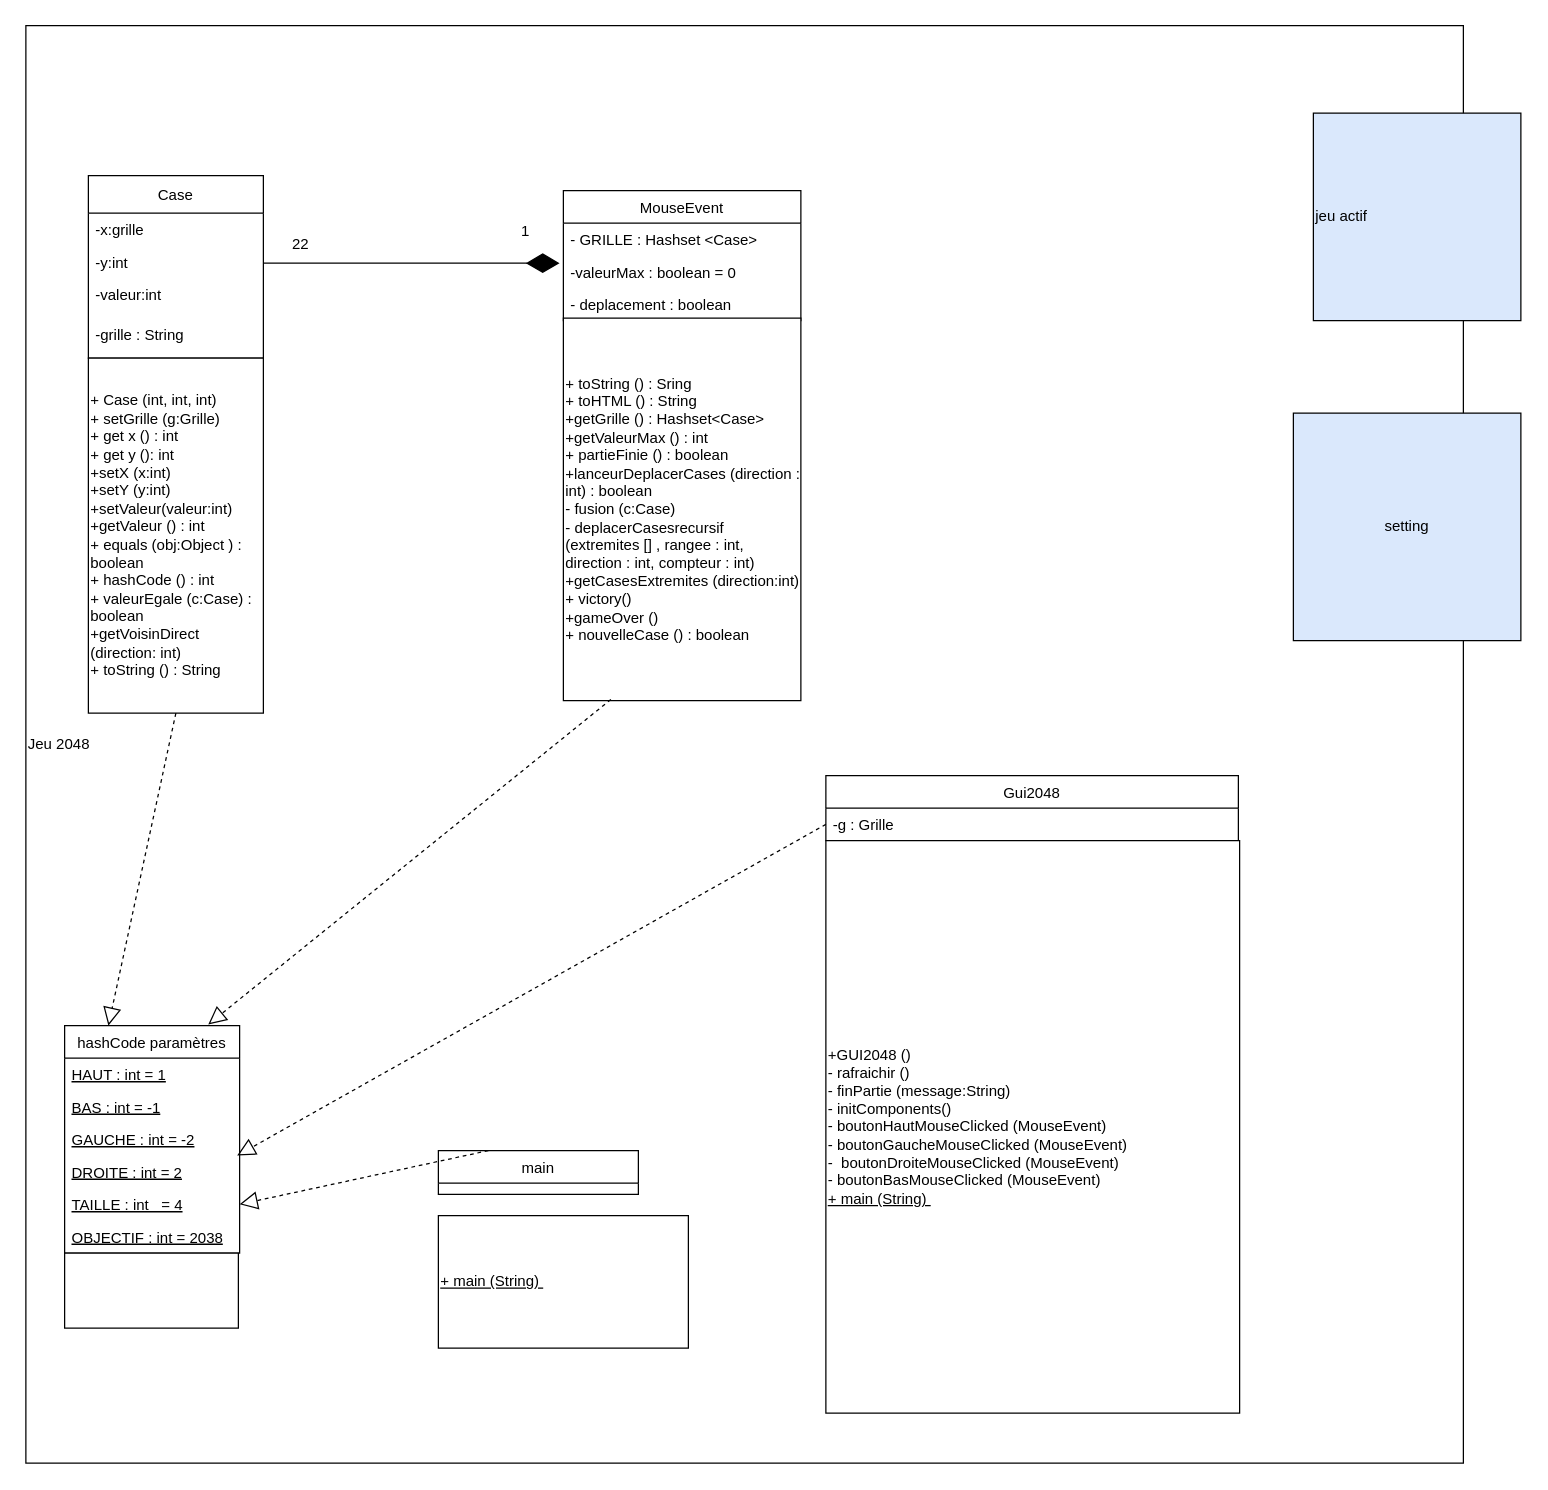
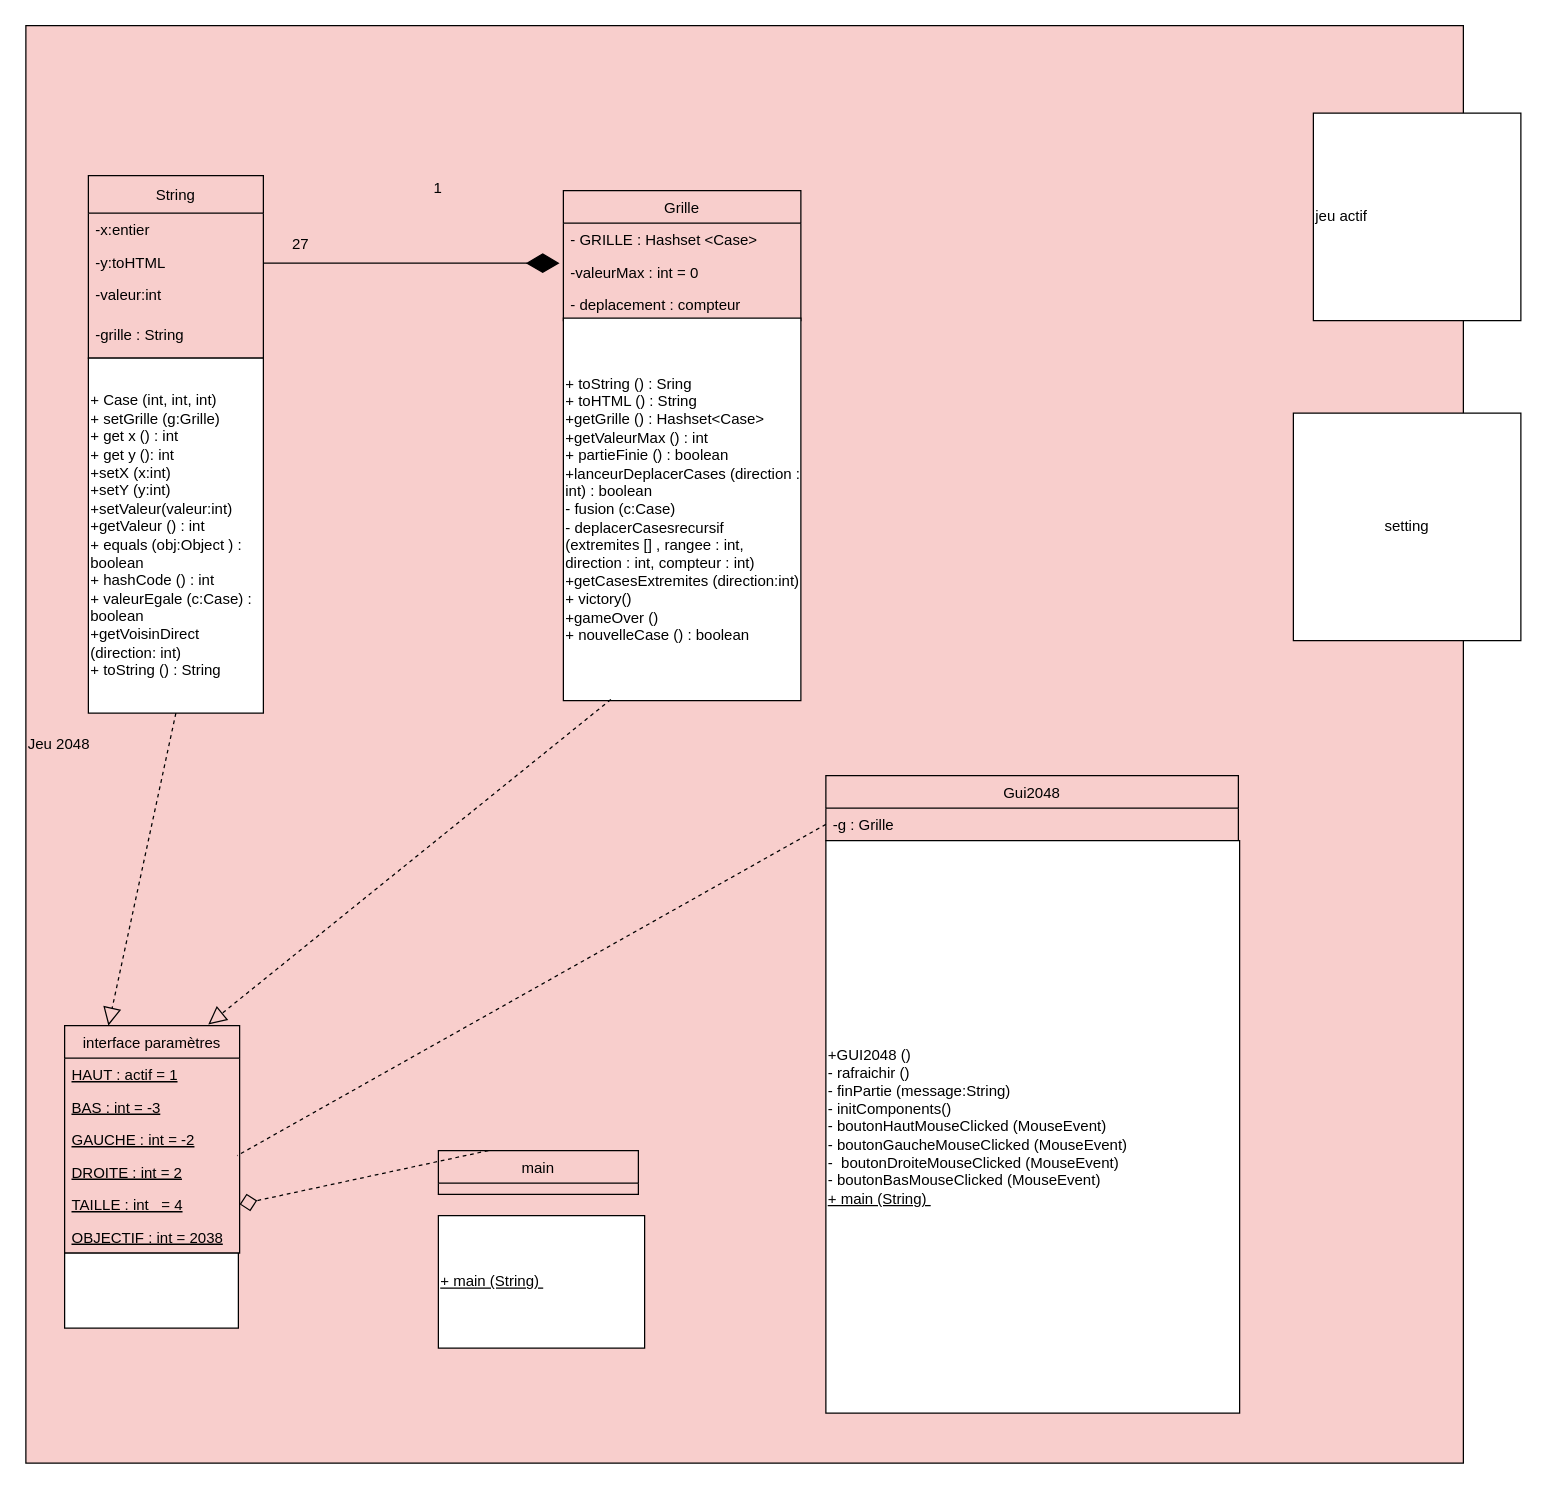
node "Case": label "Case" -> "String"
node "MouseEvent": label "MouseEvent" -> "Grille"
node "jeu actif": fillcolor #dae8fc -> #ffffff
node "-x:grille": label "-x:grille" -> "-x:entier"
node "1": moved (526, 232) -> (438, 188)
node "22": label "22" -> "27"
node "-y:int": label "-y:int" -> "-y:toHTML"
node "-valeurMax : boolean = 0": label "-valeurMax : boolean = 0" -> "-valeurMax : int = 0"
node "- deplacement : boolean": label "- deplacement : boolean" -> "- deplacement : compteur"
node "setting": fillcolor #dae8fc -> #ffffff
node "Jeu 2048": fillcolor #ffffff -> #f8cecc
node "hashCode paramètres": label "hashCode paramètres" -> "interface paramètres"
node "HAUT : int = 1": label "HAUT : int = 1" -> "HAUT : actif = 1"
node "BAS : int = -1": label "BAS : int = -1" -> "BAS : int = -3"
edge "-g : Grille" -> "DROITE : int = 2": arrowhead block -> none
edge "main" -> "TAILLE : int = 4": arrowhead block -> diamond
node "+ main (String)": size 250x133 -> 206x133
